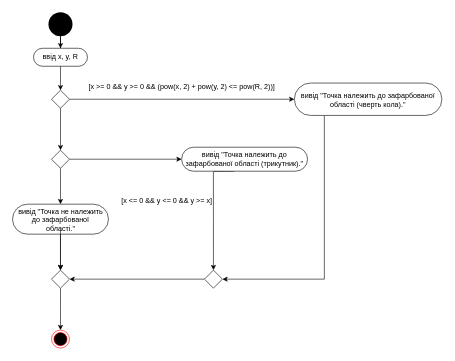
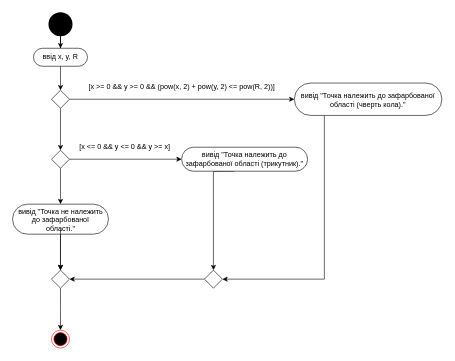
node "[x <= 0 && y <= 0 && y >= x]": moved (167, 201) -> (125, 147)
